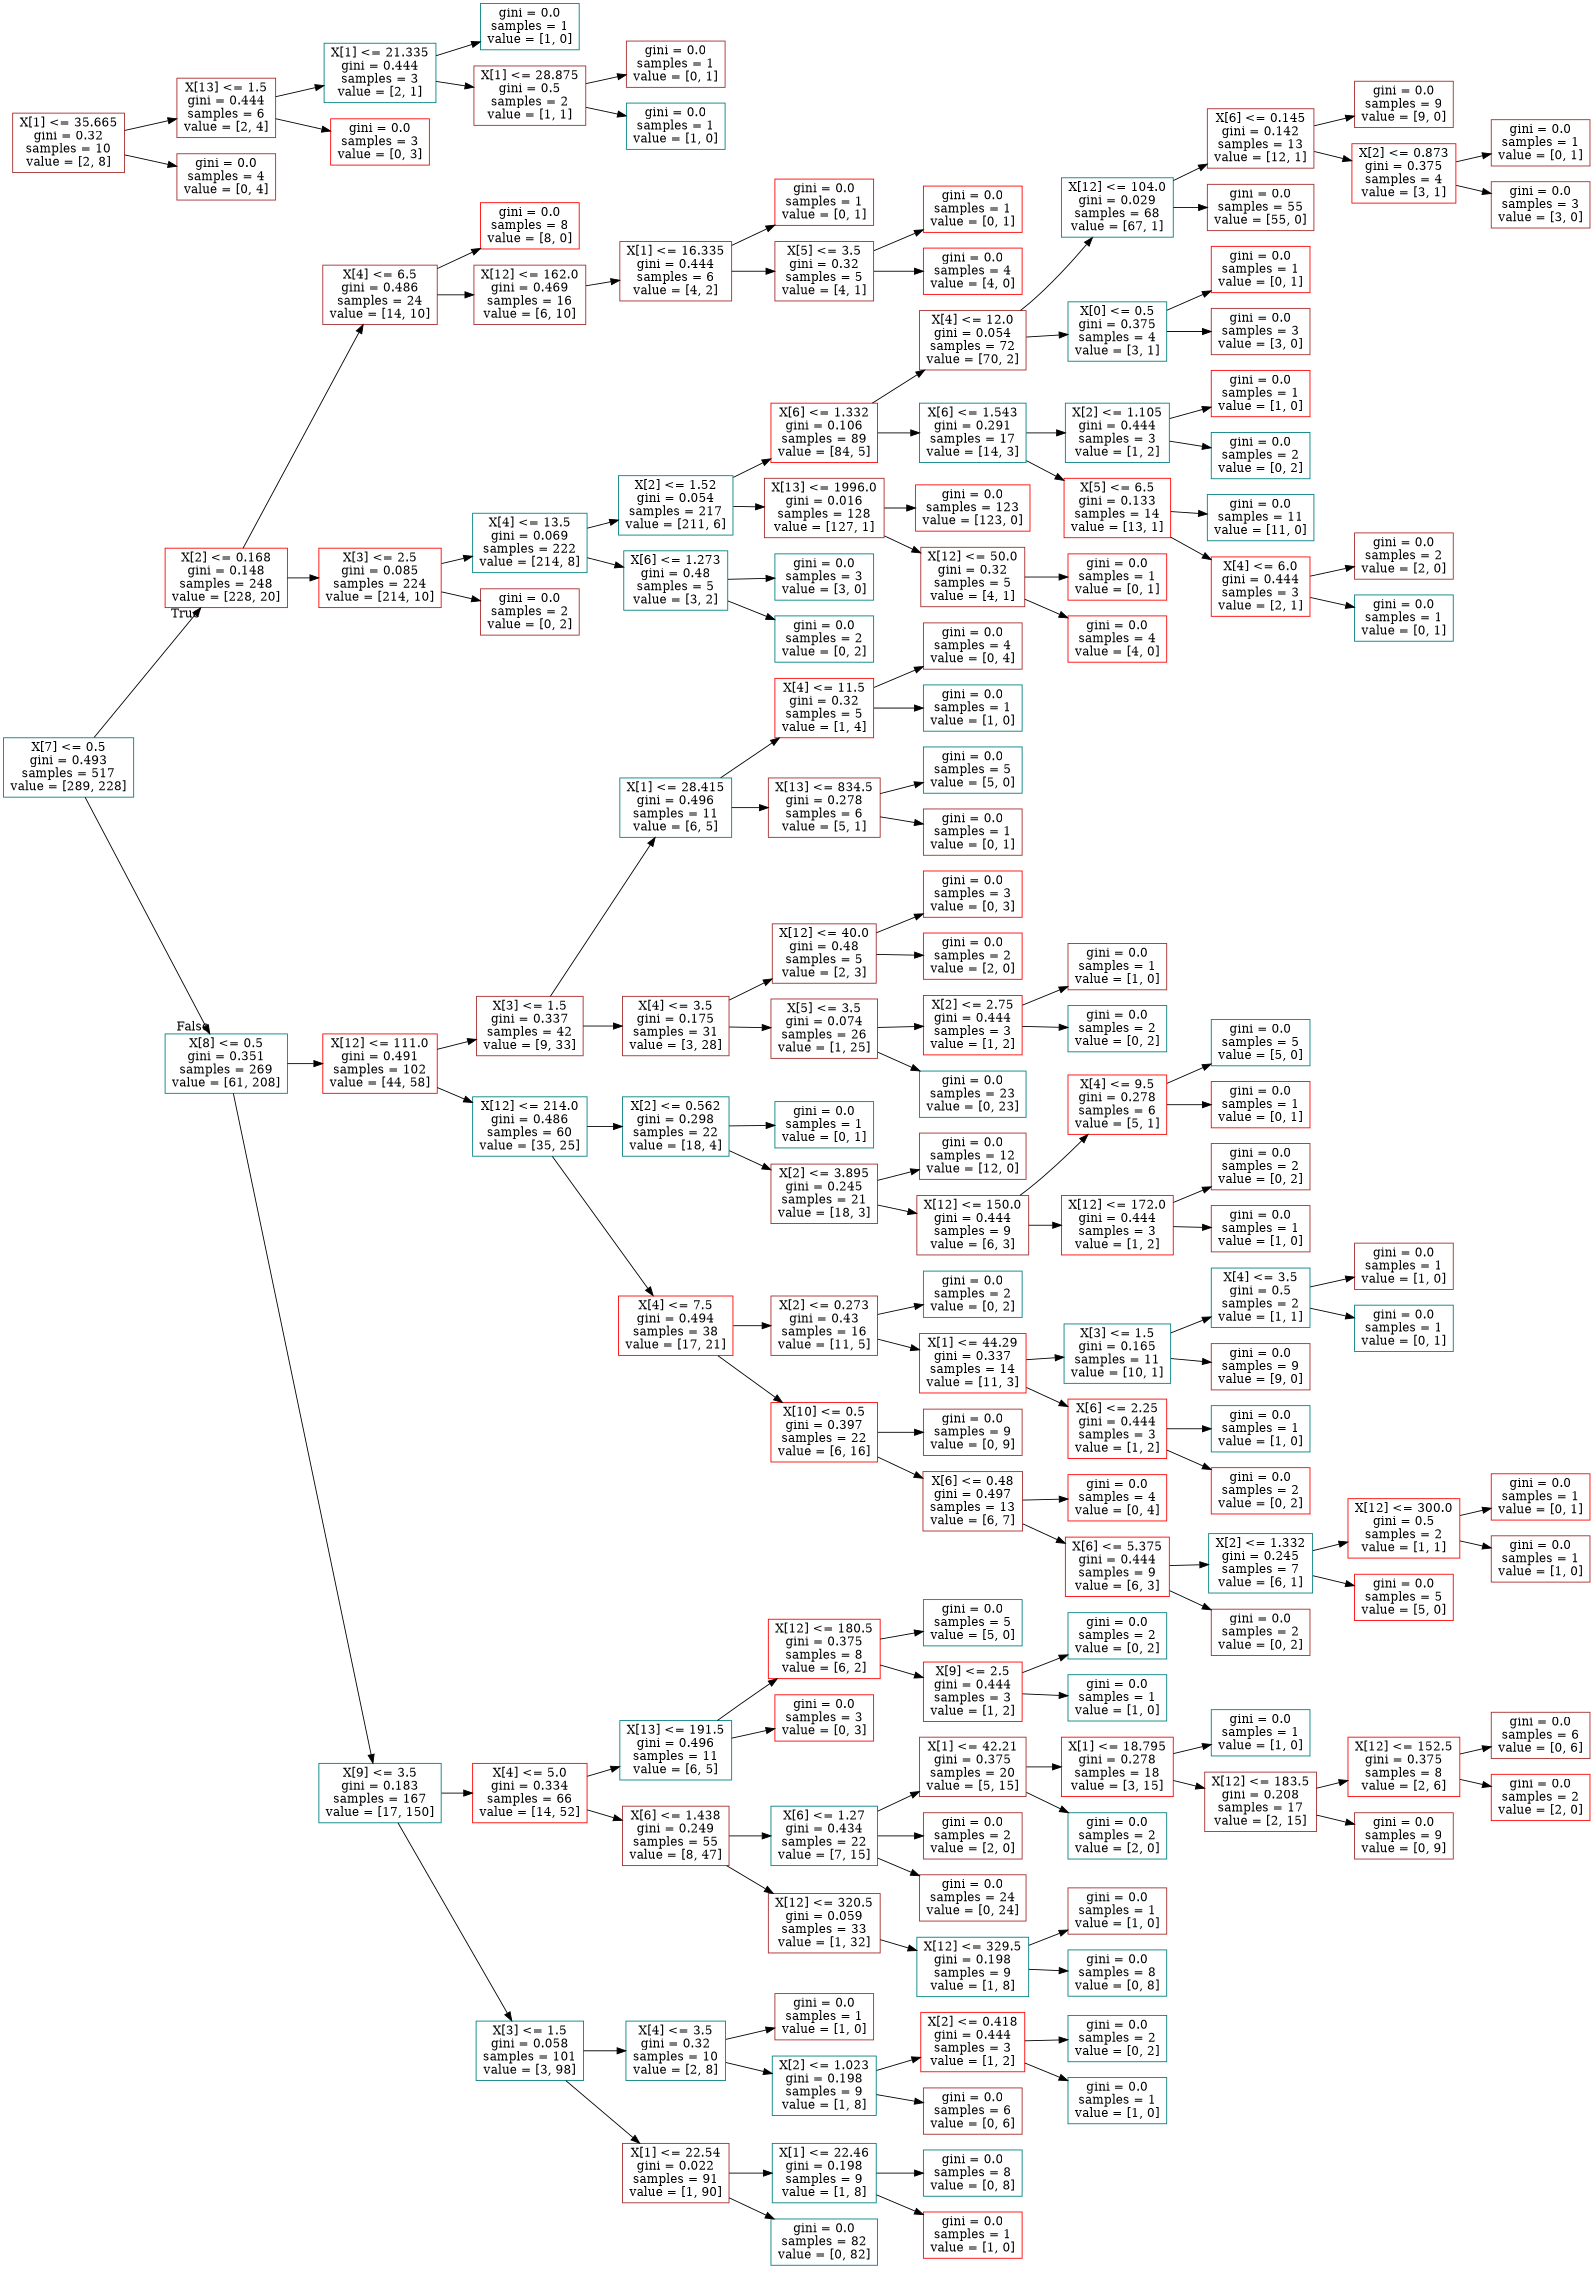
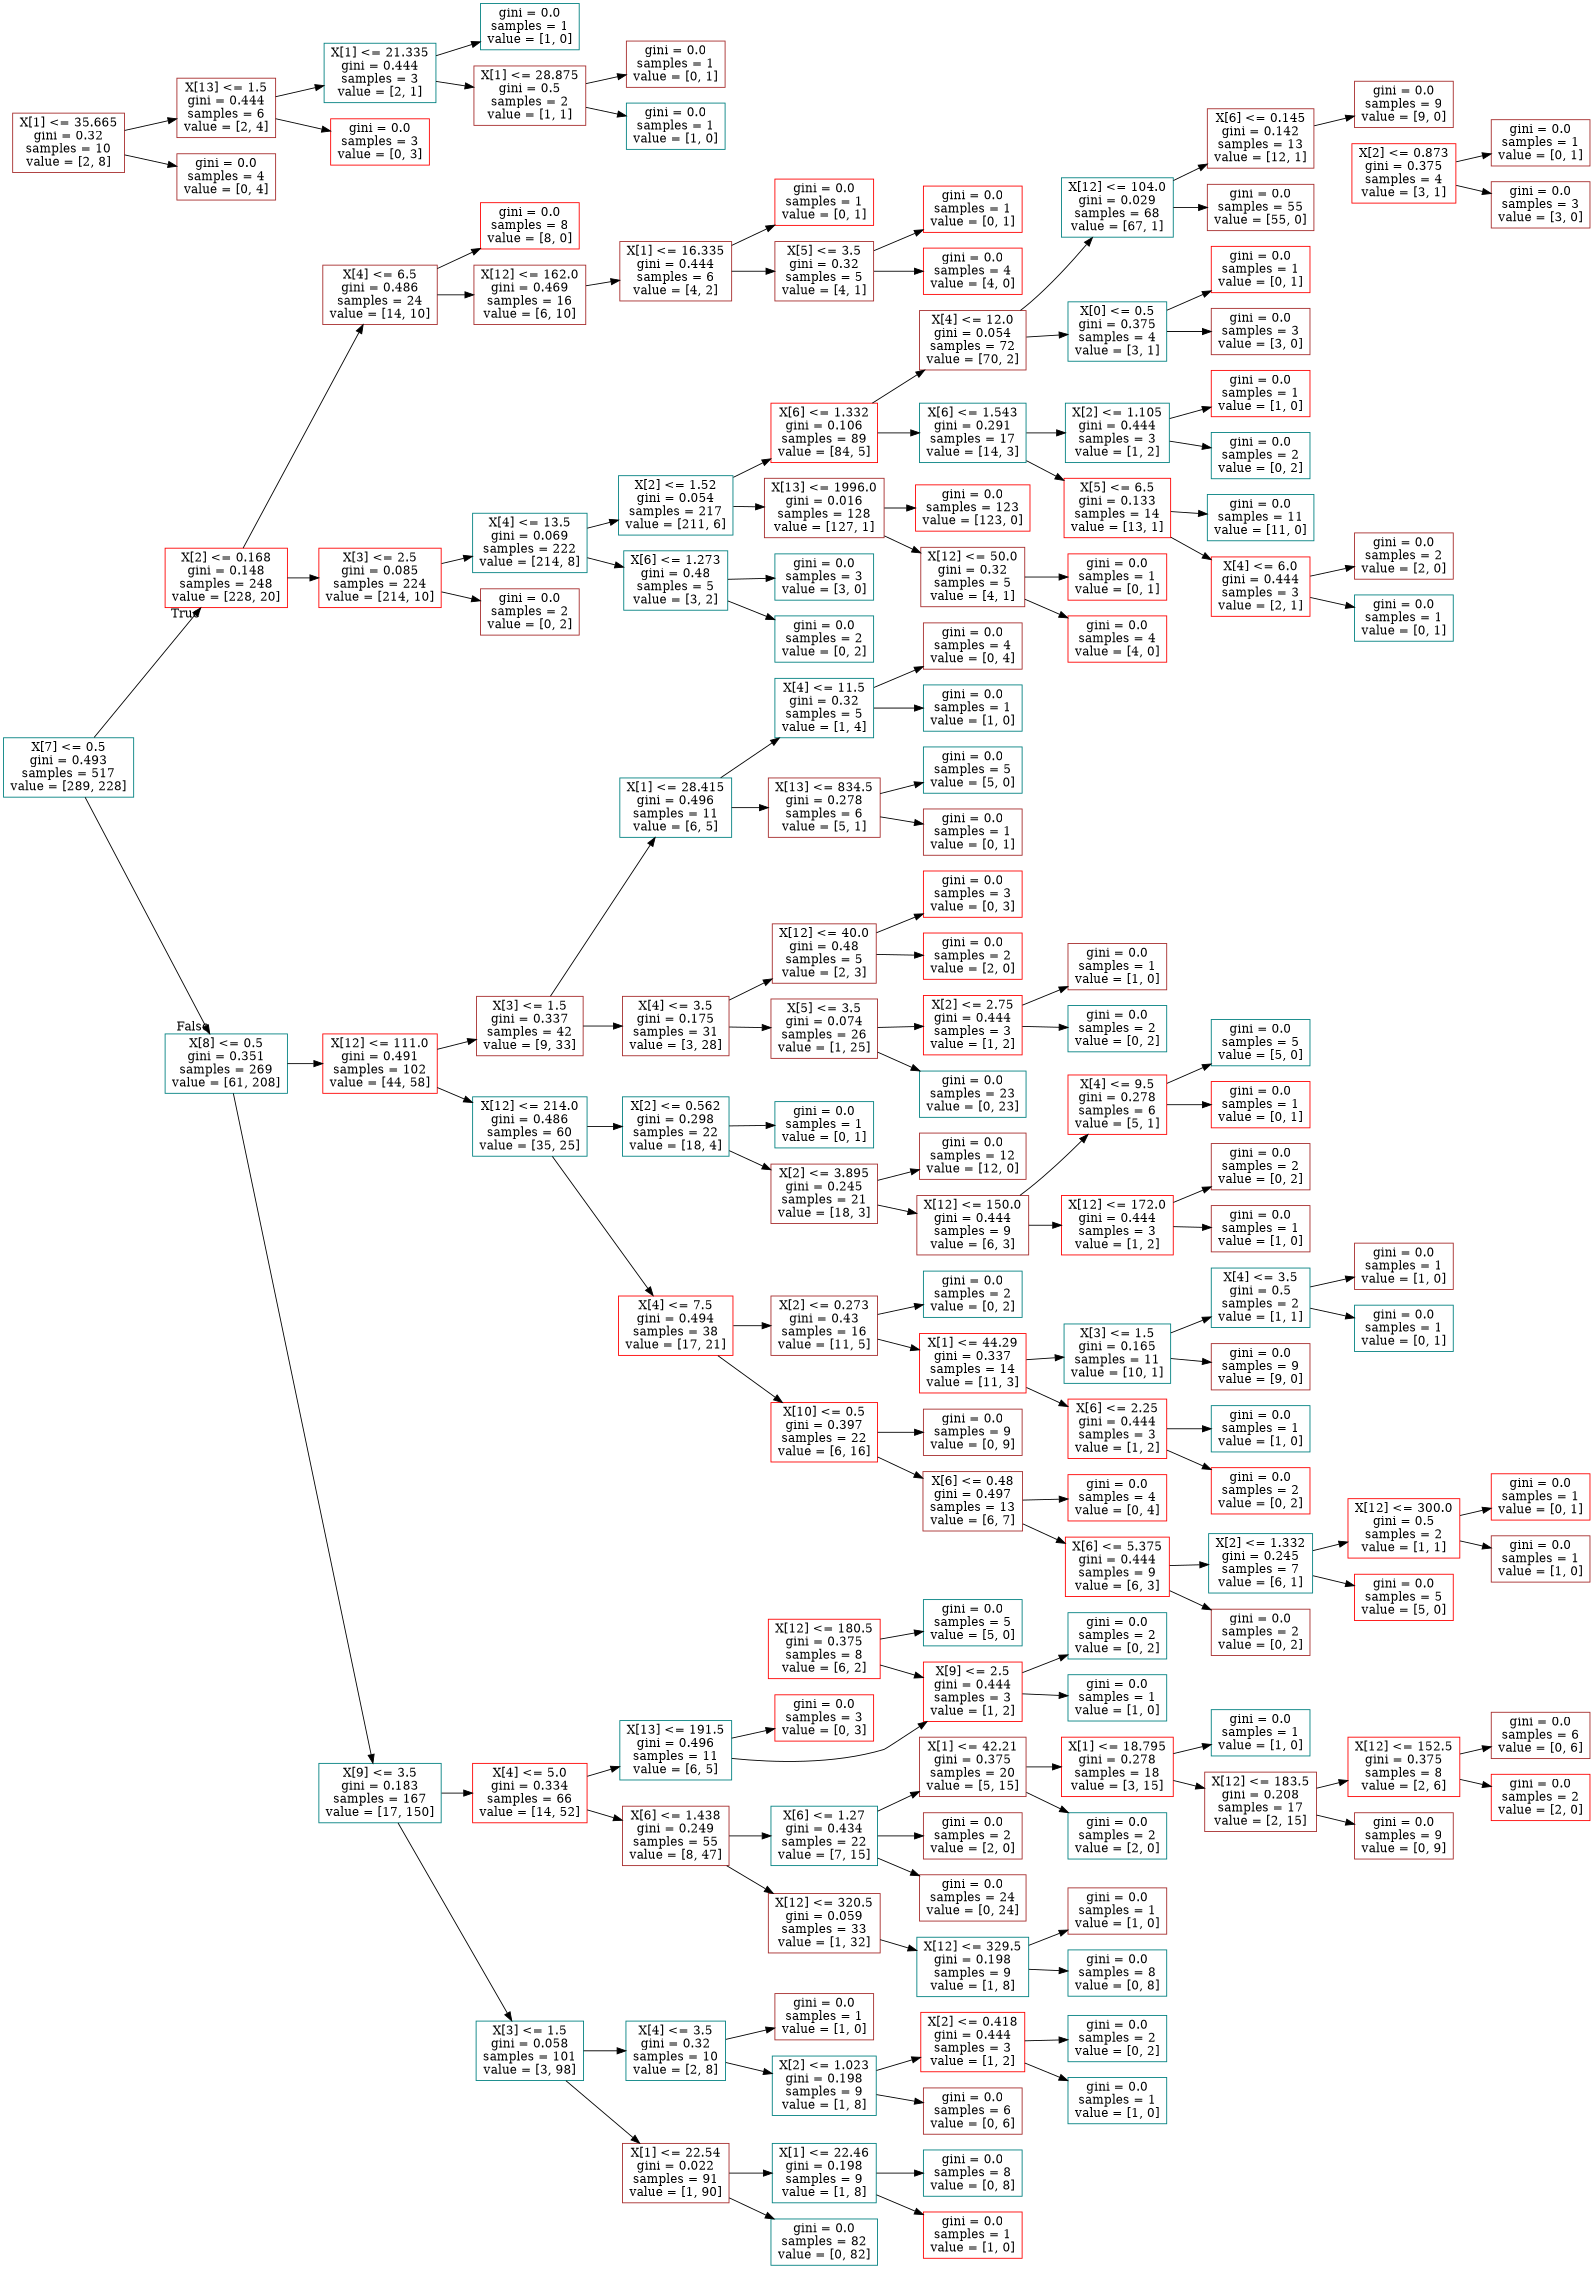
edge "X[6] <= 0.145 gini = 0.142 samples = 13 value = [12, 1]" -> "X[2] <= 0.873 gini = 0.375 samples = 4 value = [3, 1]": removed
node "X[4] <= 11.5 gini = 0.32 samples = 5 value = [1, 4]": color red -> teal
edge "X[13] <= 191.5 gini = 0.496 samples = 11 value = [6, 5]" -> "X[12] <= 180.5 gini = 0.375 samples = 8 value = [6, 2]": now "X[13] <= 191.5 gini = 0.496 samples = 11 value = [6, 5]" -> "X[9] <= 2.5 gini = 0.444 samples = 3 value = [1, 2]"
